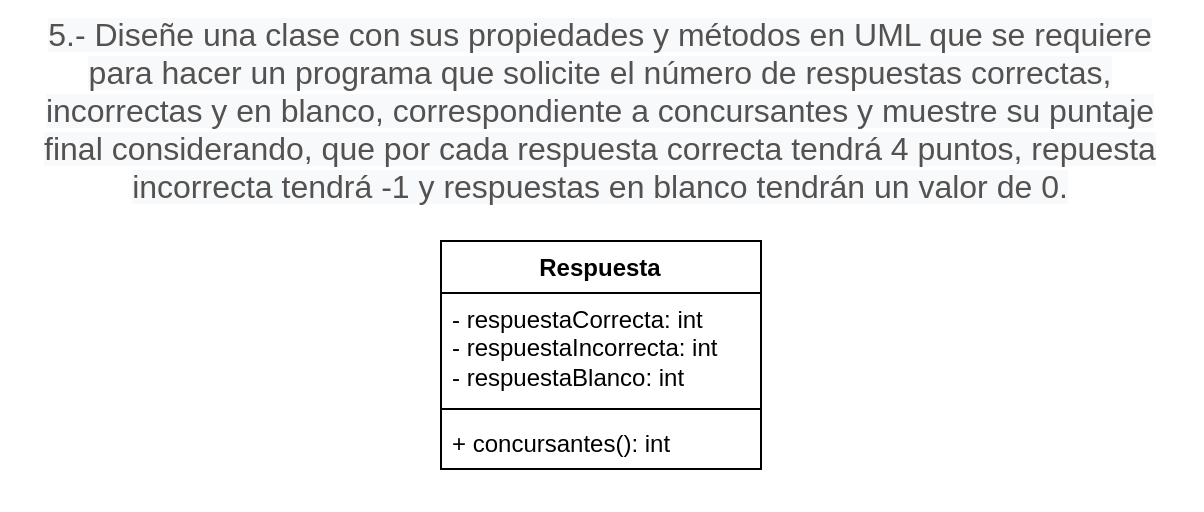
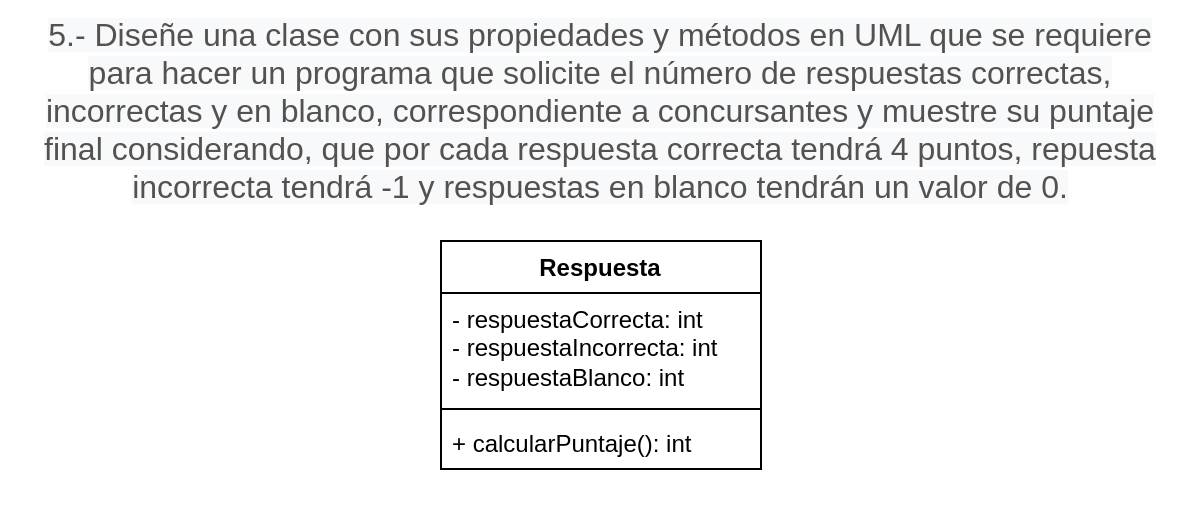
node "+ concursantes(): int": label "+ concursantes(): int" -> "+ calcularPuntaje(): int"
